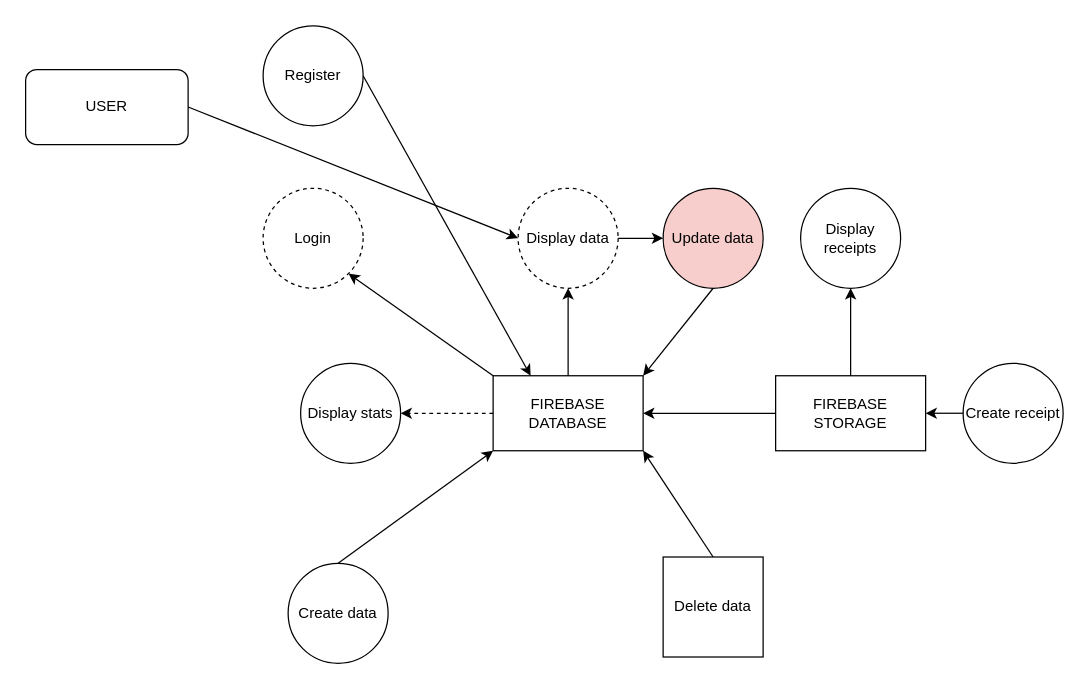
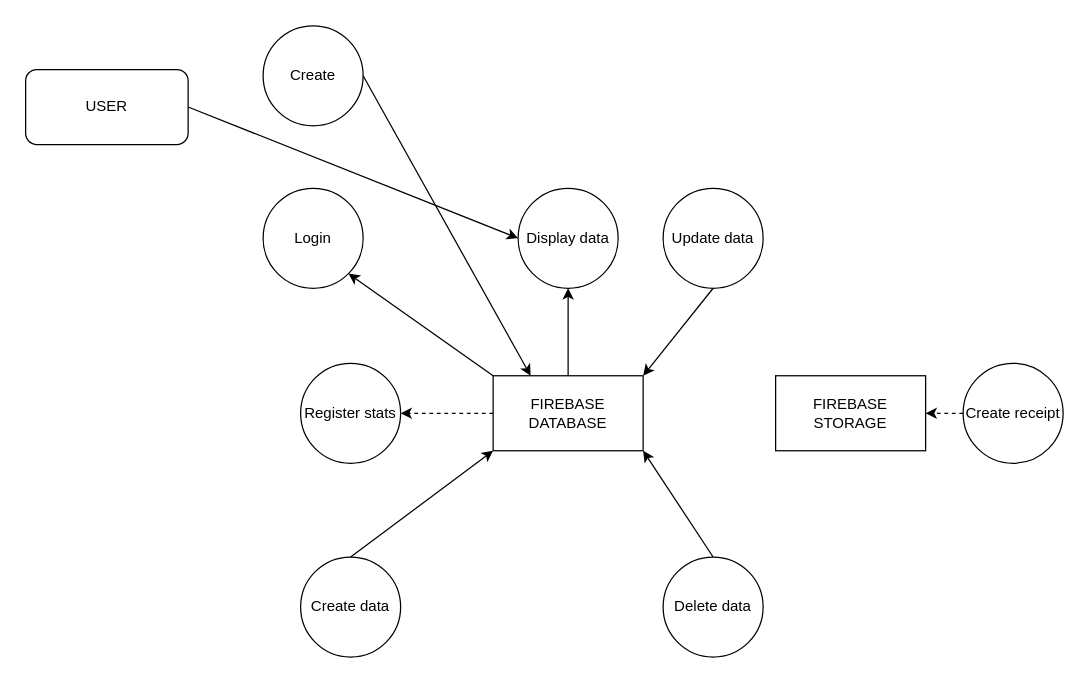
node "Register": label "Register" -> "Create"
node "Login": style dashed -> solid
node "Display data": style dashed -> solid
edge "Display data" -> "Update data": removed
node "Update data": fillcolor #f8cecc -> #ffffff
node "Display receipts": removed
edge "FIREBASE STORAGE" -> "Display receipts": removed
node "Display stats": label "Display stats" -> "Register stats"
edge "FIREBASE STORAGE" -> "FIREBASE DATABASE": removed
edge "Create receipt" -> "FIREBASE STORAGE": style solid -> dashed
node "Delete data": shape rectangle -> ellipse
node "Create data": moved (338, 613) -> (351, 607)
